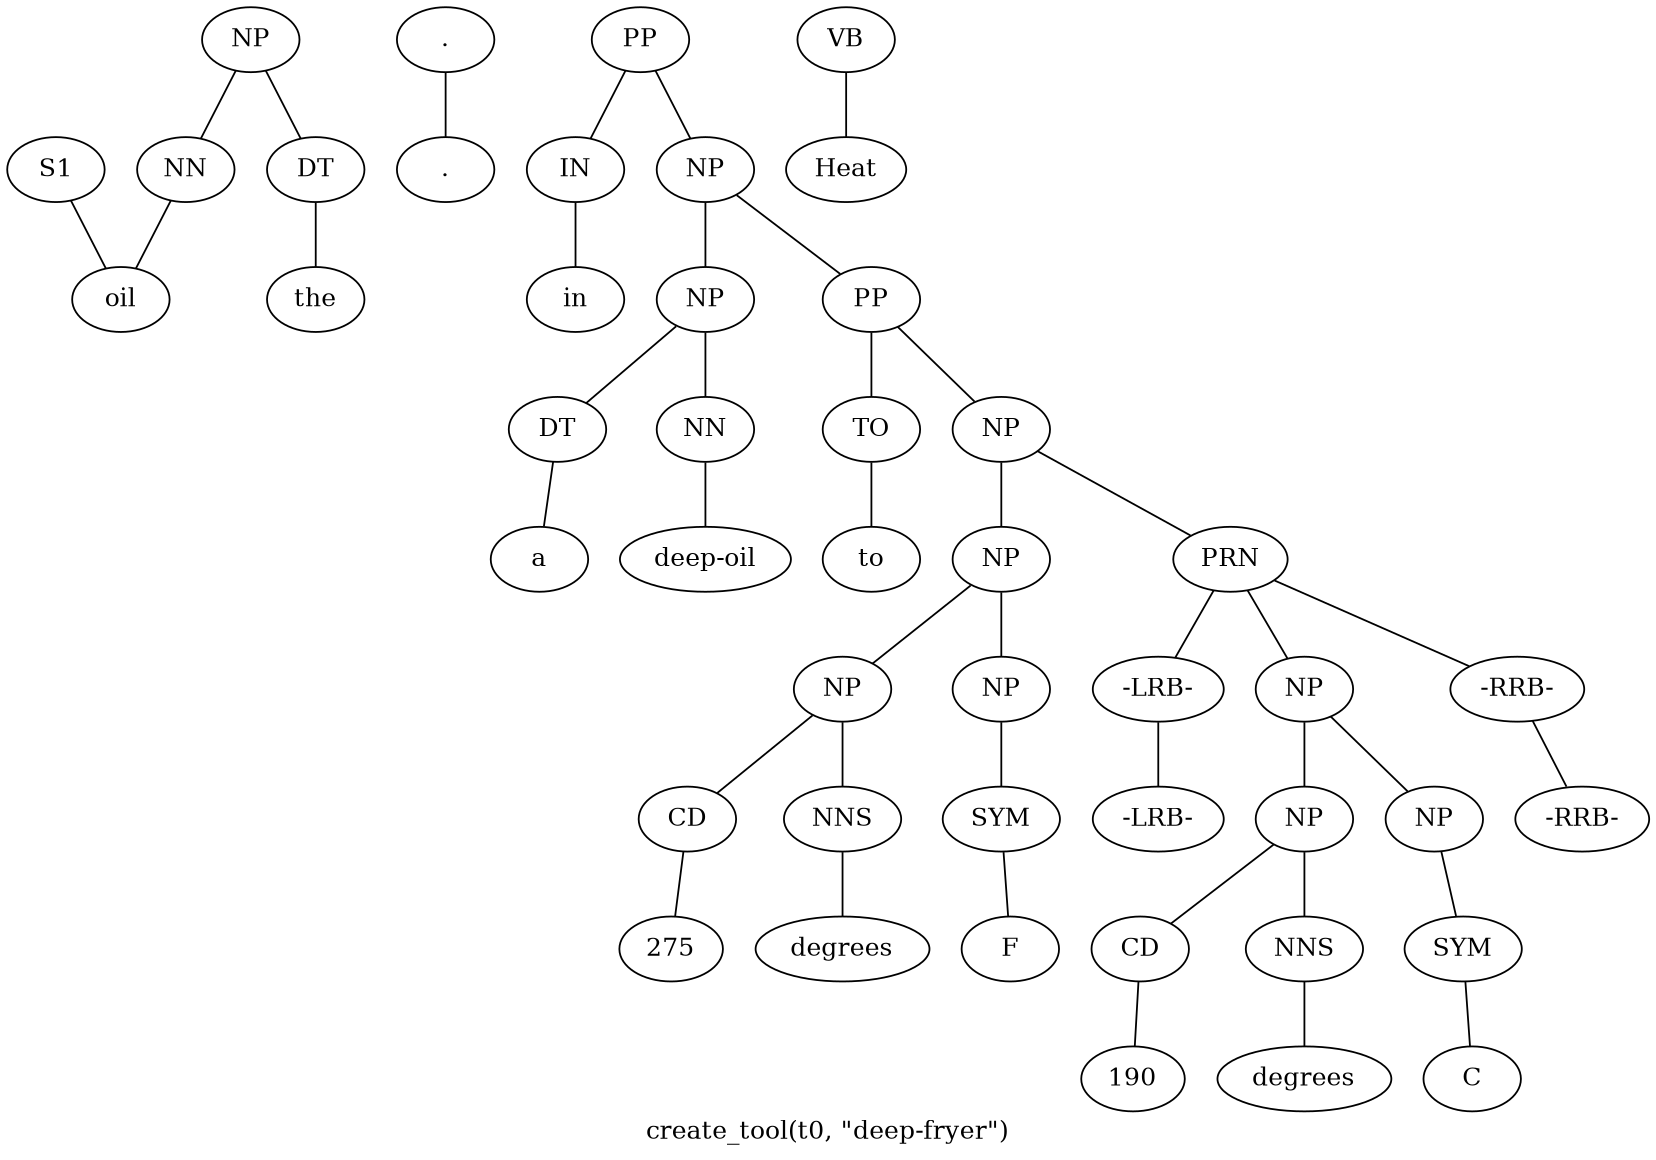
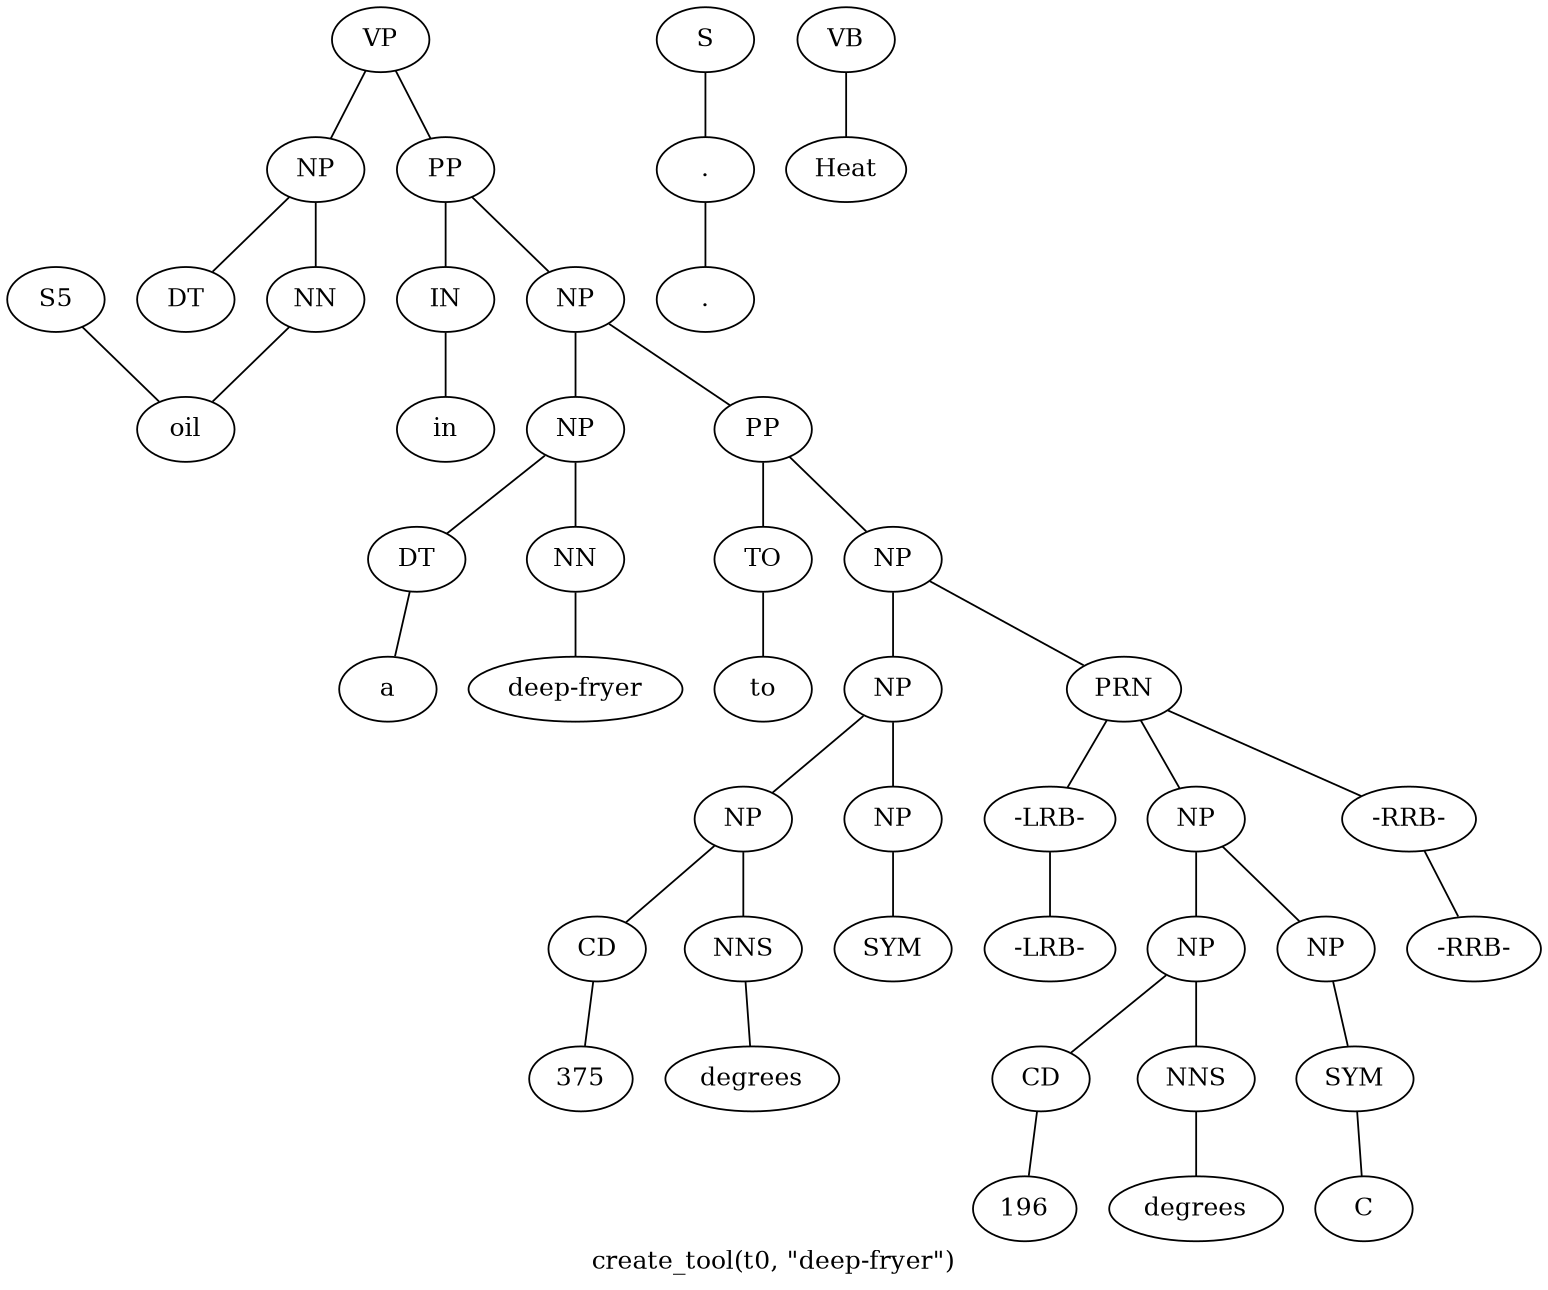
node "VP": added
node "S": added
node "S1": label "S1" -> "S5"
node "the": removed
node "deep-oil": label "deep-oil" -> "deep-fryer"
node "275": label "275" -> "375"
node "F": removed
node "190": label "190" -> "196"
